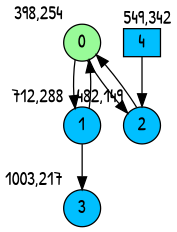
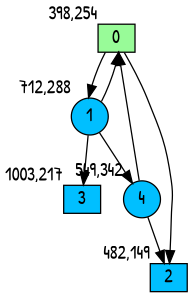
node "0 398,254": shape circle -> box
node "4 549,342": shape box -> circle
edge "2 482,149" -> "0 398,254": now "4 549,342" -> "0 398,254"
node "2 482,149": shape circle -> box
edge "1 712,288" -> "4 549,342": added
node "3 1003,217": shape circle -> box
